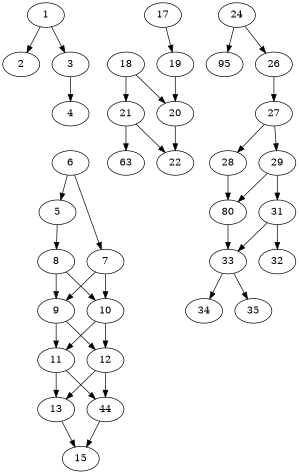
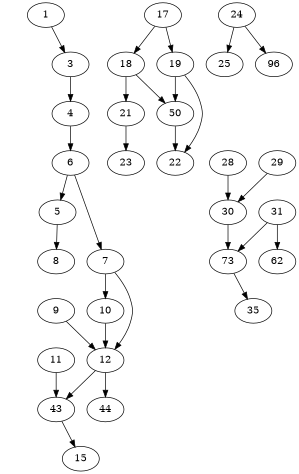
edge "17" -> "18": added
node "2": removed
node "95": label "95" -> "25"
node "26": label "26" -> "96"
node "20": label "20" -> "50"
node "27": removed
edge "4" -> "6": added
edge "21" -> "22": now "19" -> "22"
node "63": label "63" -> "23"
edge "29" -> "31": removed
node "80": label "80" -> "30"
node "33": label "33" -> "73"
node "32": label "32" -> "62"
edge "8" -> "9": removed
edge "8" -> "10": removed
edge "7" -> "9": now "7" -> "12"
node "34": removed
edge "9" -> "11": removed
edge "10" -> "11": removed
edge "11" -> "44": removed
node "13": label "13" -> "43"
edge "44" -> "15": removed
